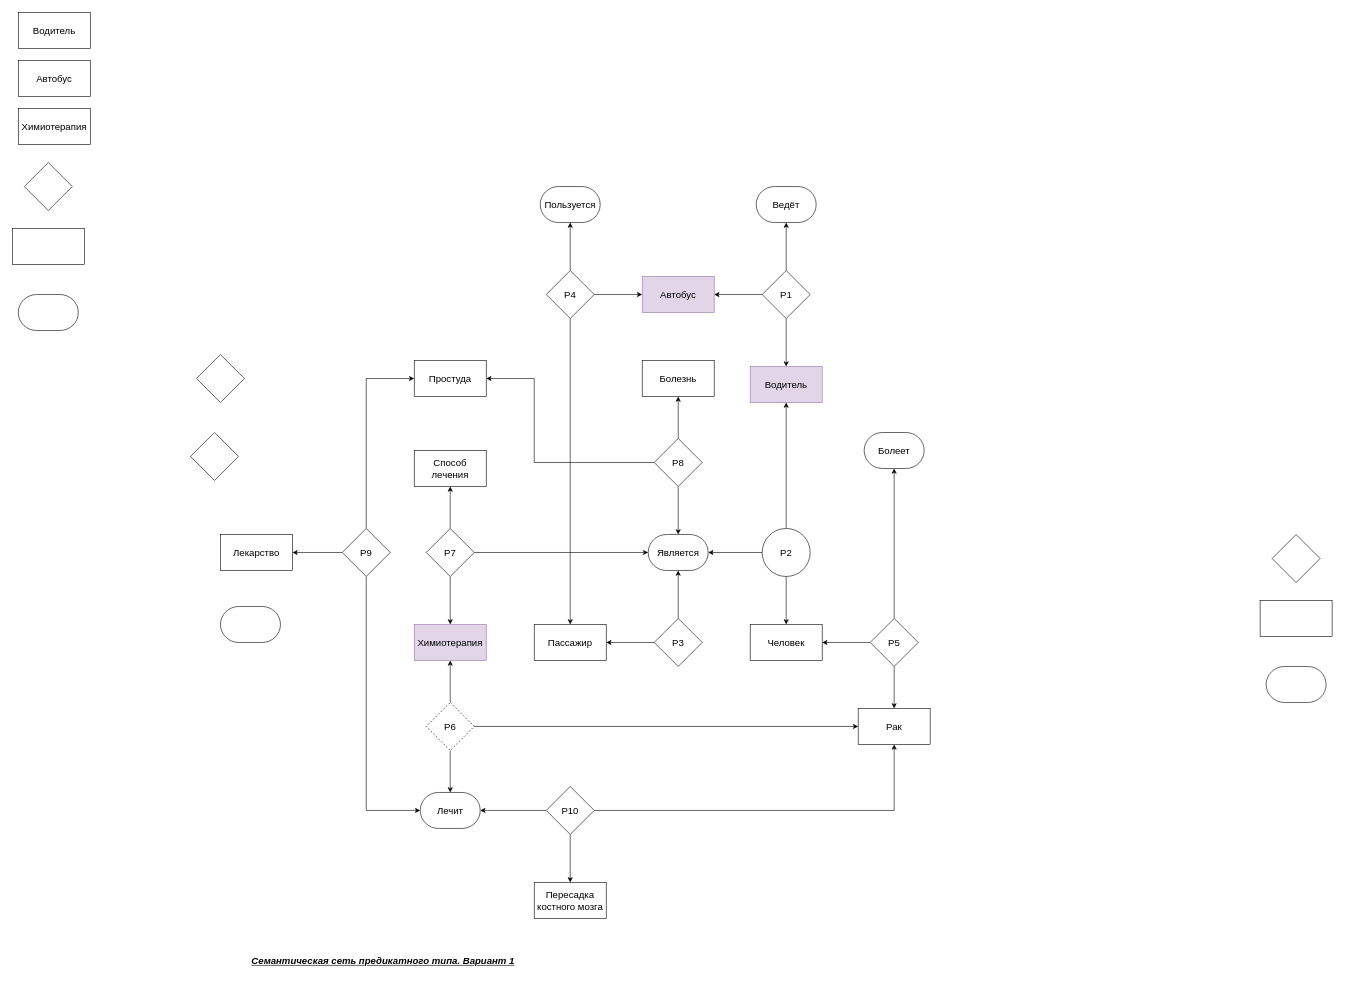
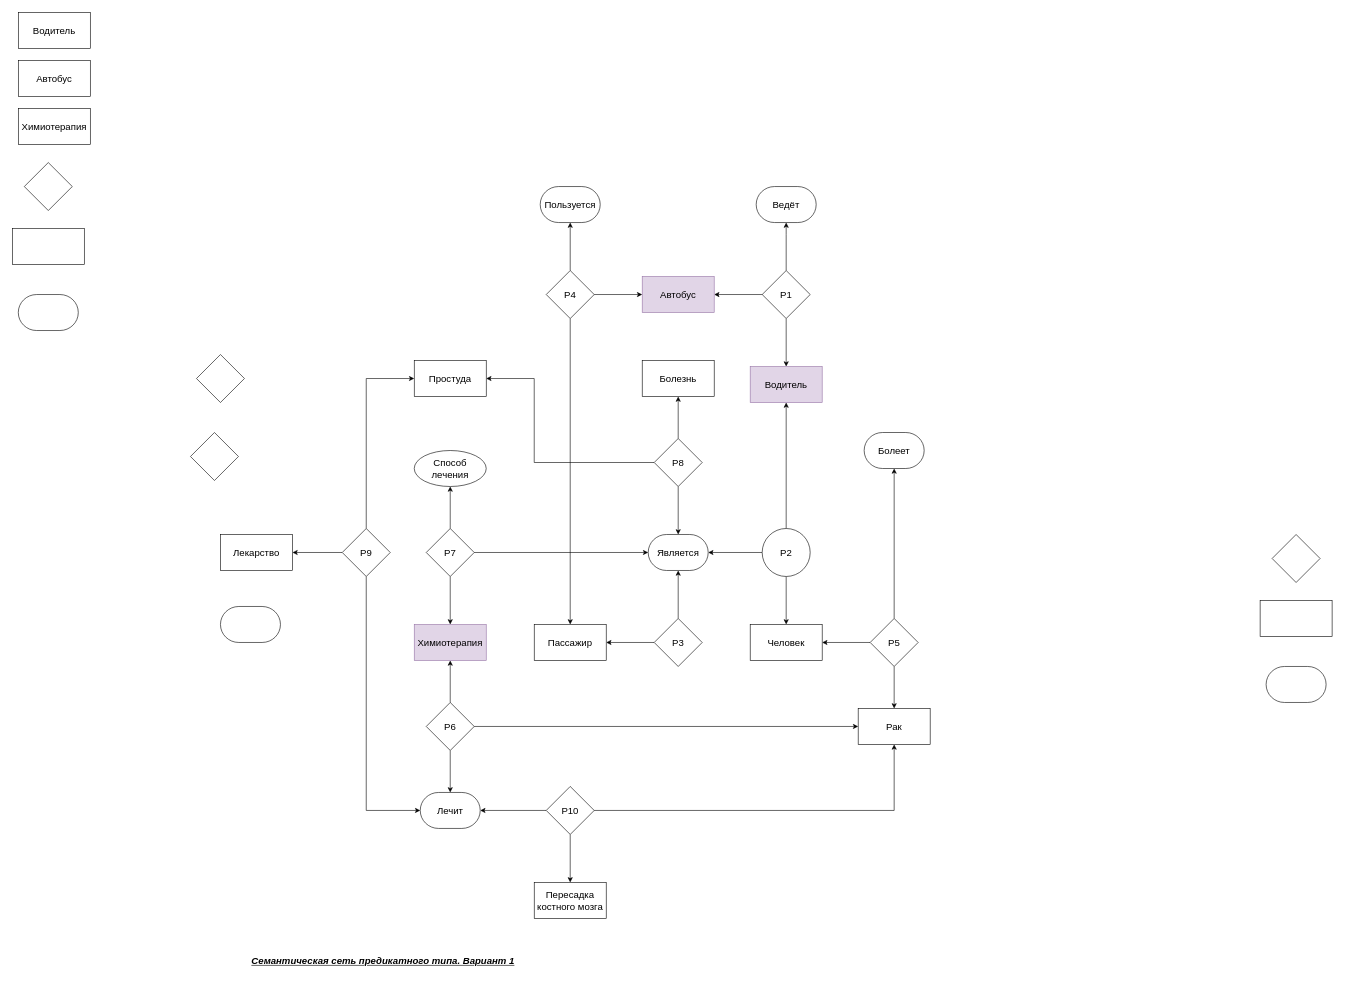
node "Способ лечения": shape rectangle -> ellipse
node "Р6": style dashed -> solid
